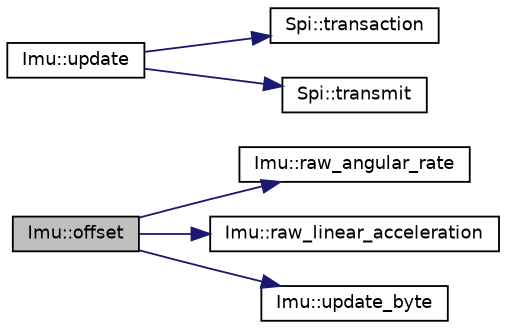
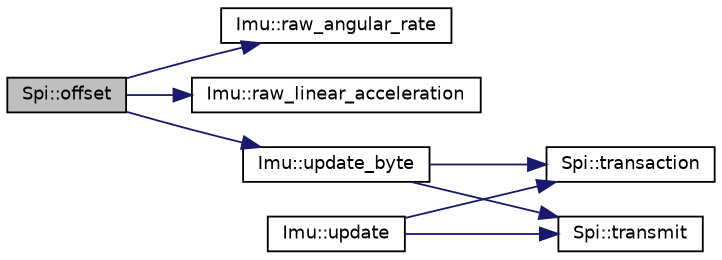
edge "Imu::update_byte" -> "Spi::transaction": added
edge "Imu::update_byte" -> "Spi::transmit": added
node "Imu::offset": label "Imu::offset" -> "Spi::offset"
